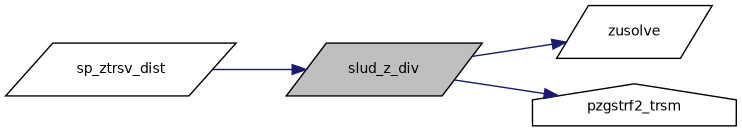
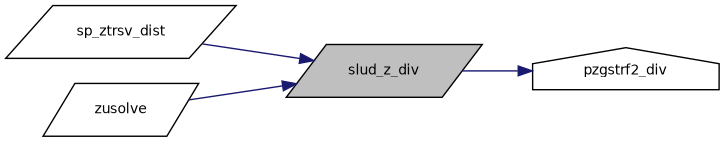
edge "slud_z_div" -> "zusolve": reversed
node "pzgstrf2_trsm": label "pzgstrf2_trsm" -> "pzgstrf2_div"
